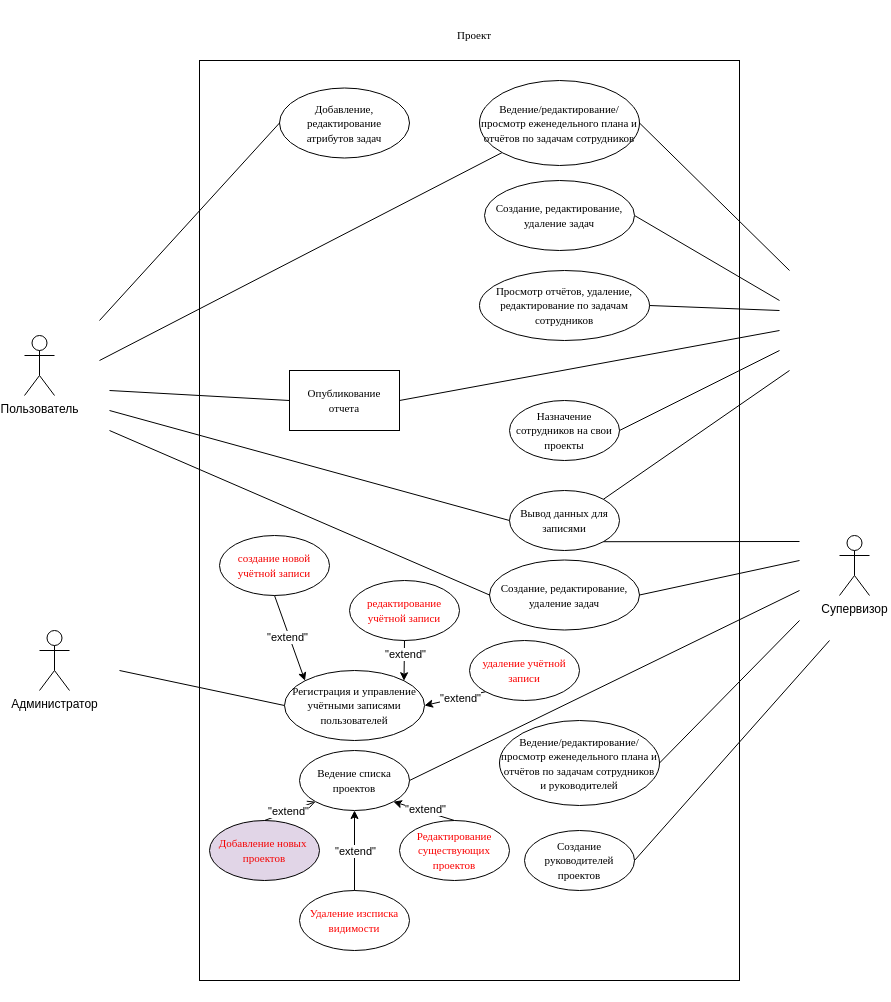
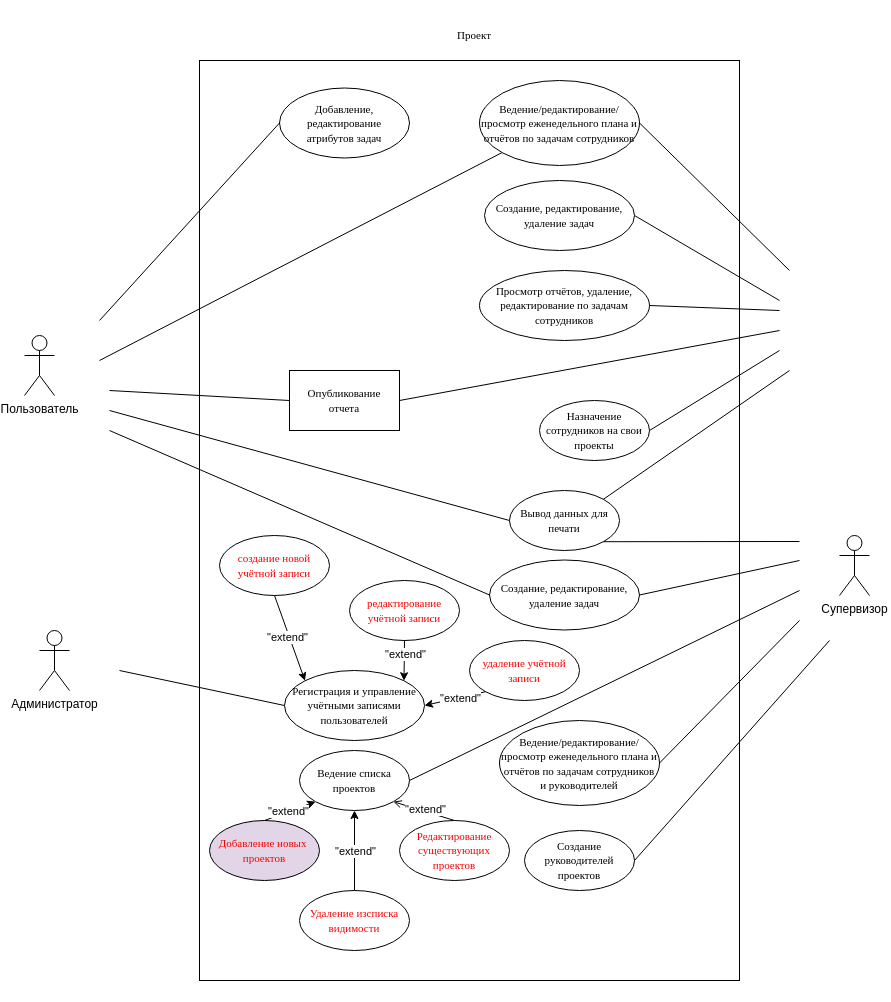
node "Назначение сотрудников на свои проекты": moved (565, 431) -> (595, 431)
node "Вывод данных для записями": label "Вывод данных для записями" -> "Вывод данных для печати"
edge "Добавление новых проектов" -> "Ведение списка проектов": arrowhead open -> classic
edge "Редактирование существующих проектов" -> "Ведение списка проектов": arrowhead classic -> open
